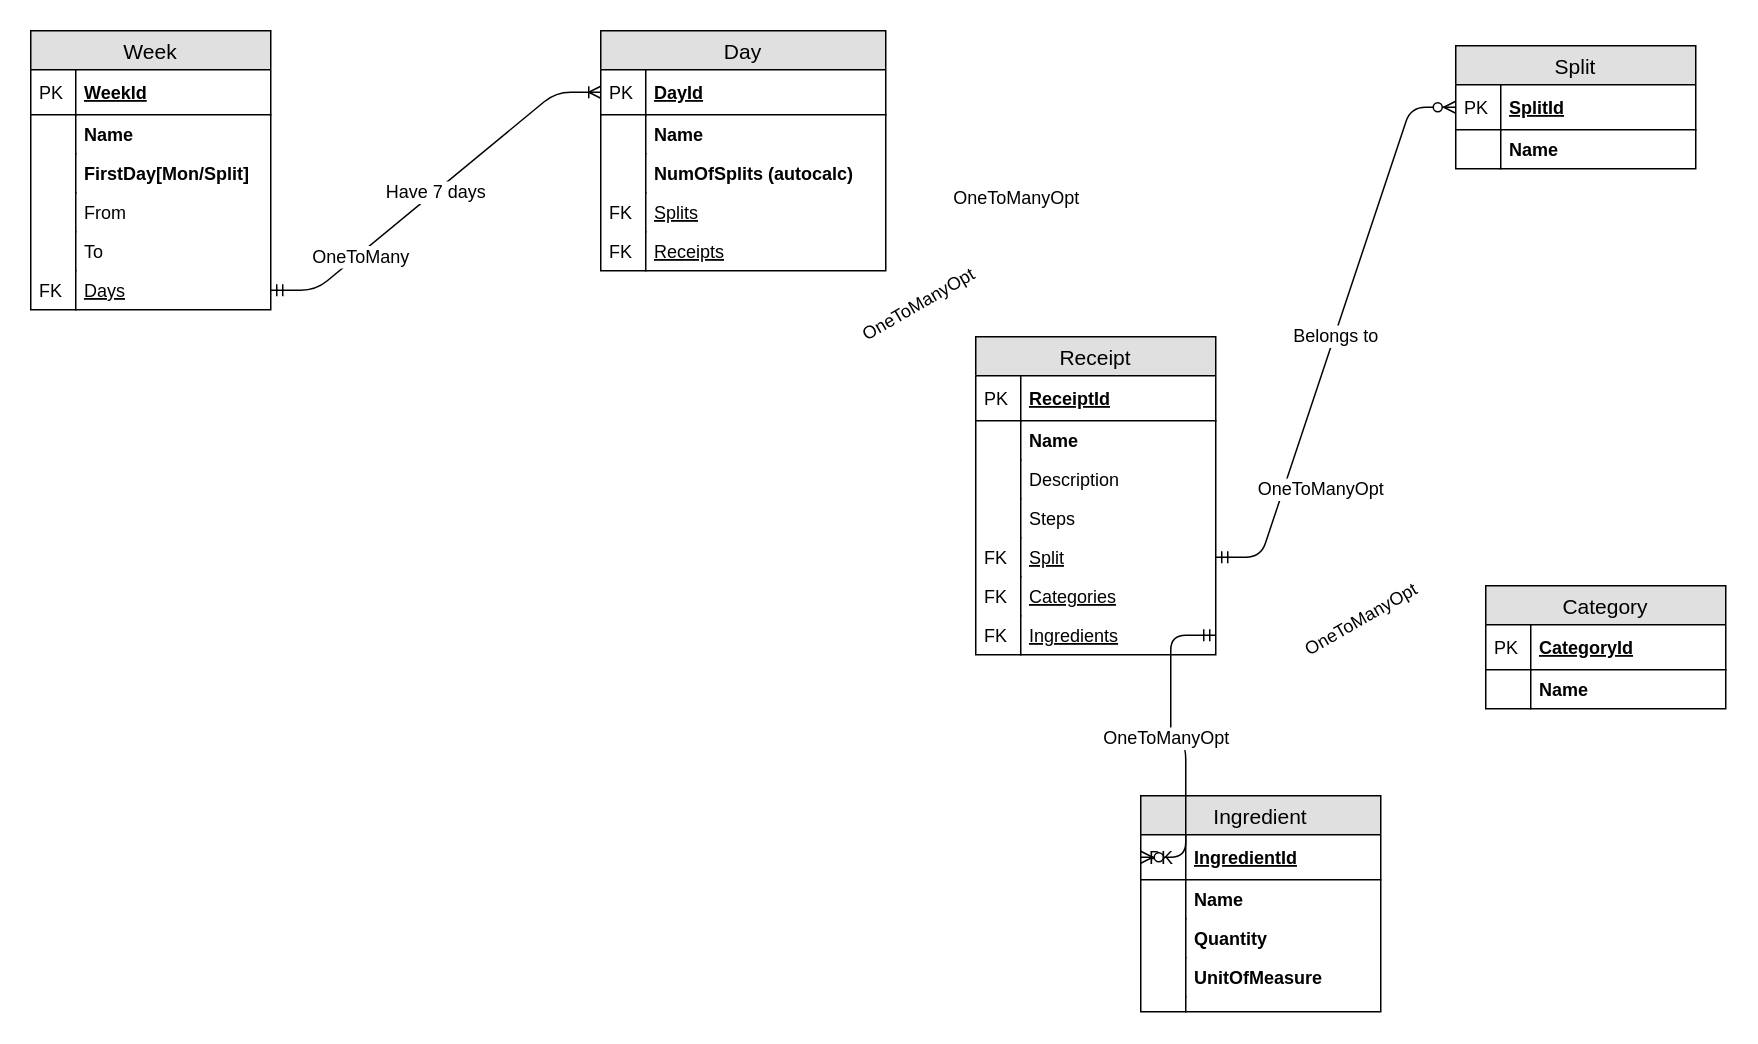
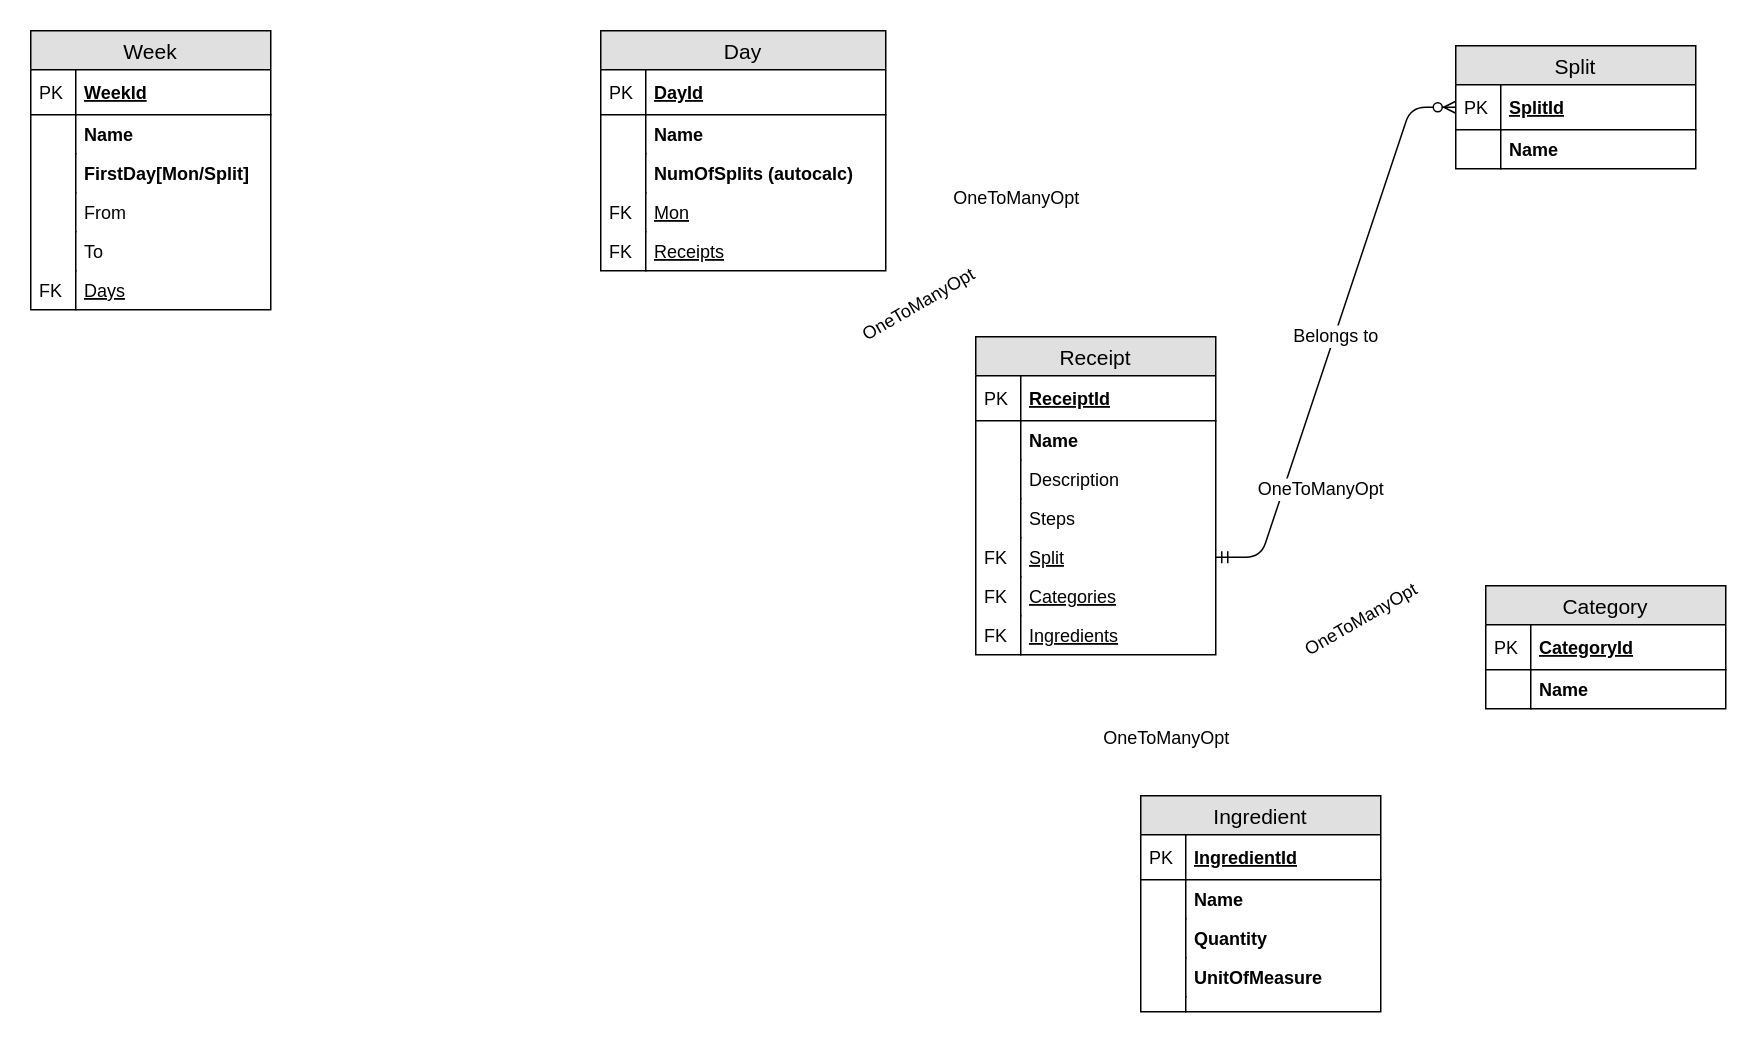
edge "DayId" -- "Days": removed, labels "Have 7 days", "OneToMany"
node "Splits": label "Splits" -> "Mon"
edge "Ingredients" -- "IngredientId": removed
